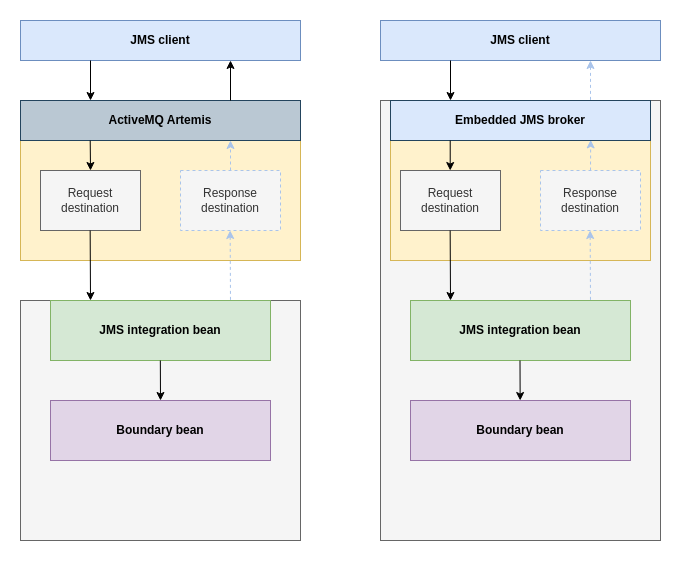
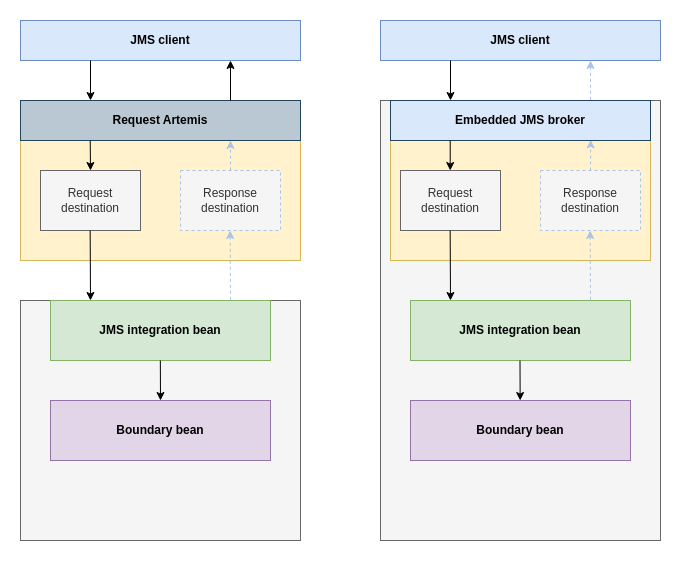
node "ActiveMQ Artemis": label "ActiveMQ Artemis" -> "Request Artemis"
